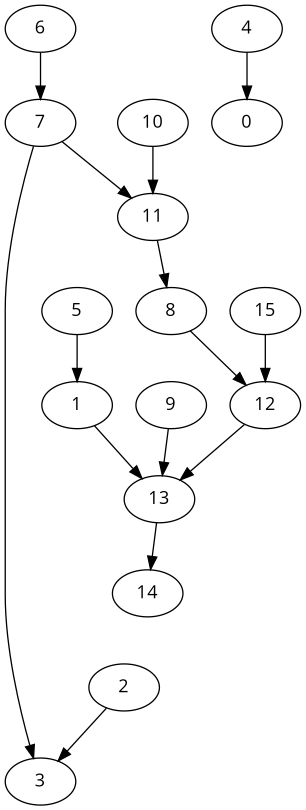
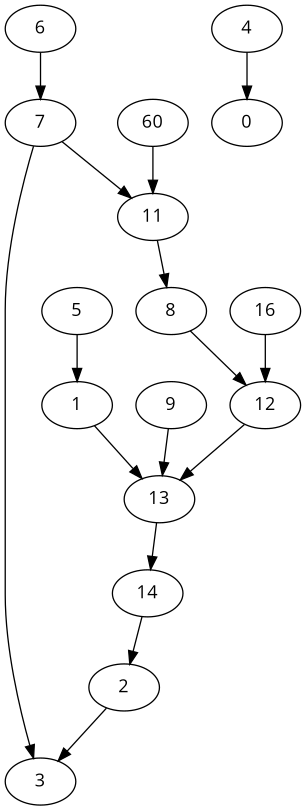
node "10": label "10" -> "60"
node "15": label "15" -> "16"
edge "14" -> "2": added
